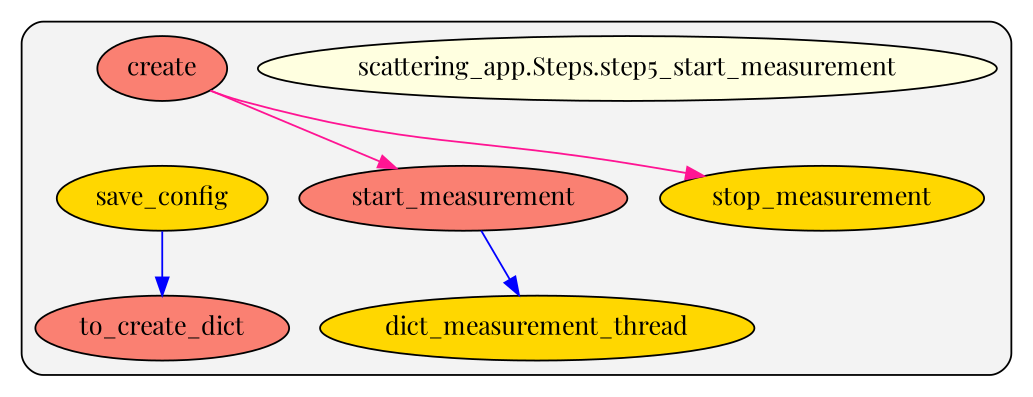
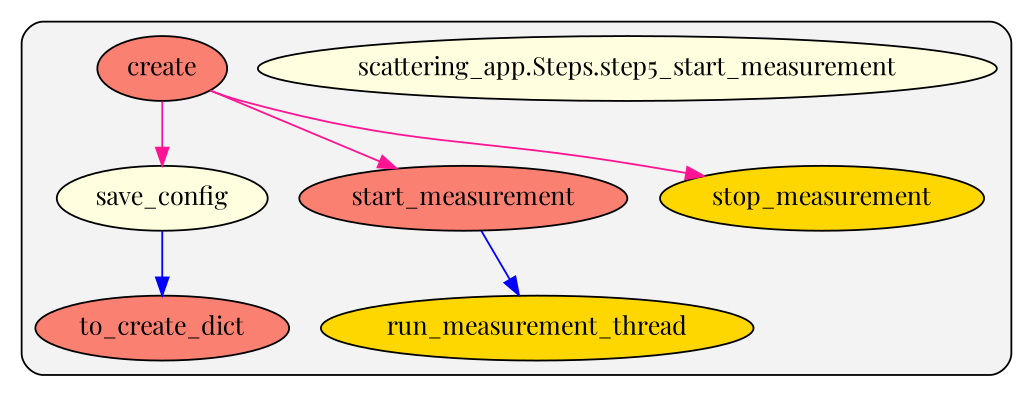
edge "create" -> "save_config": added
node "save_config": fillcolor gold -> lightyellow
node "dict_measurement_thread": label "dict_measurement_thread" -> "run_measurement_thread"
